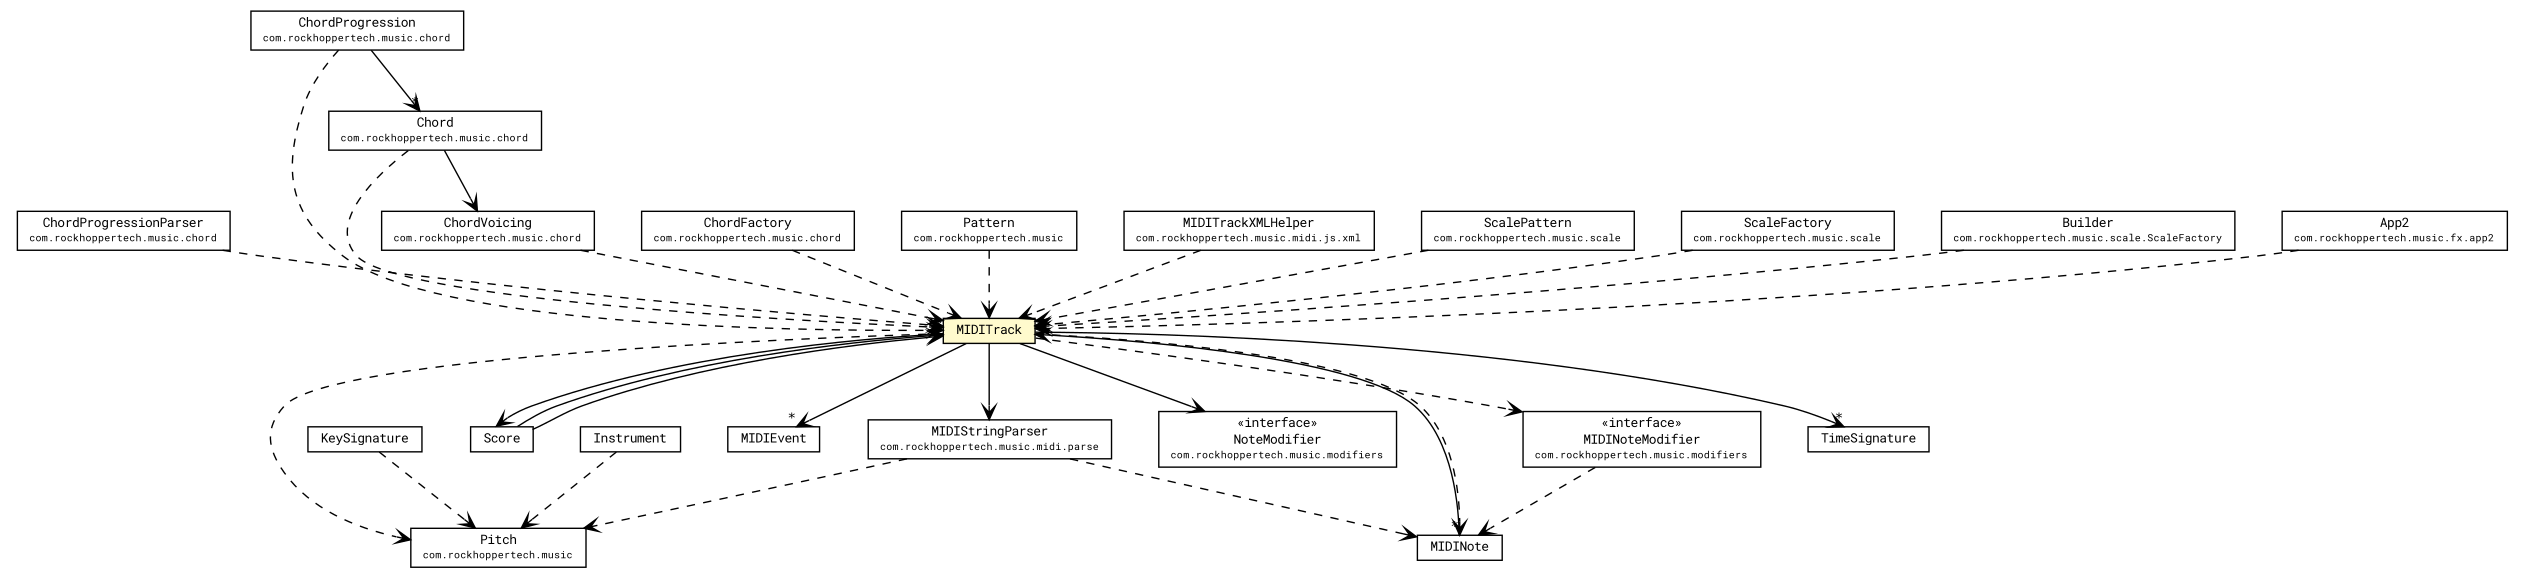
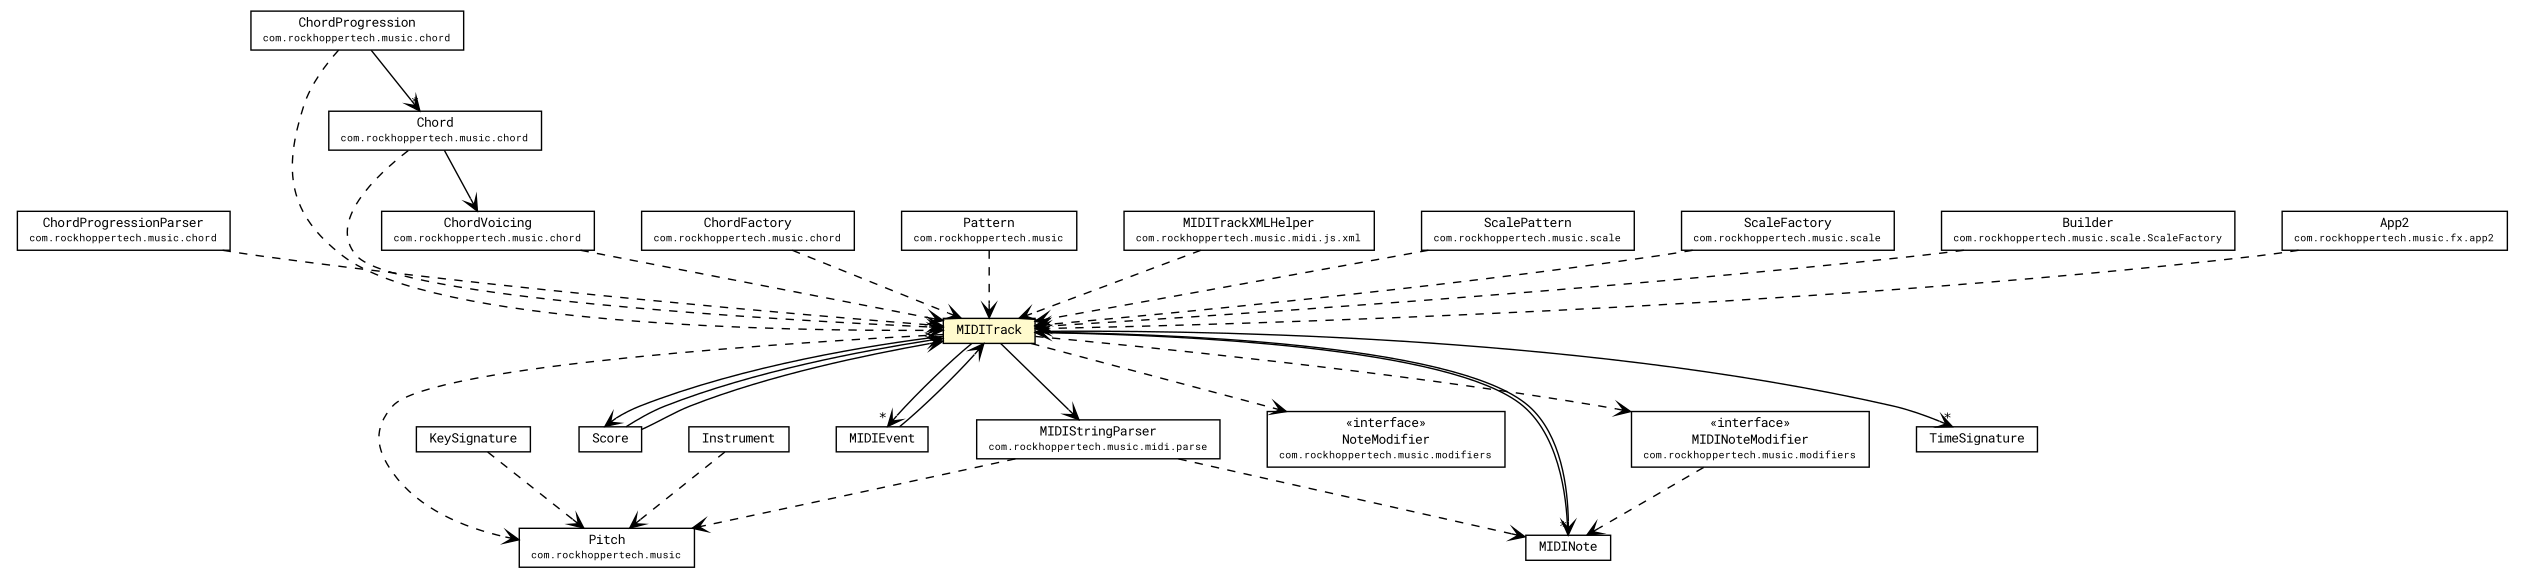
edge "MIDITrack" -> "MIDINote": style dashed -> solid
edge "MIDITrack" -> "NoteModifier": style solid -> dashed
edge "MIDIEvent" -> "MIDITrack": added
